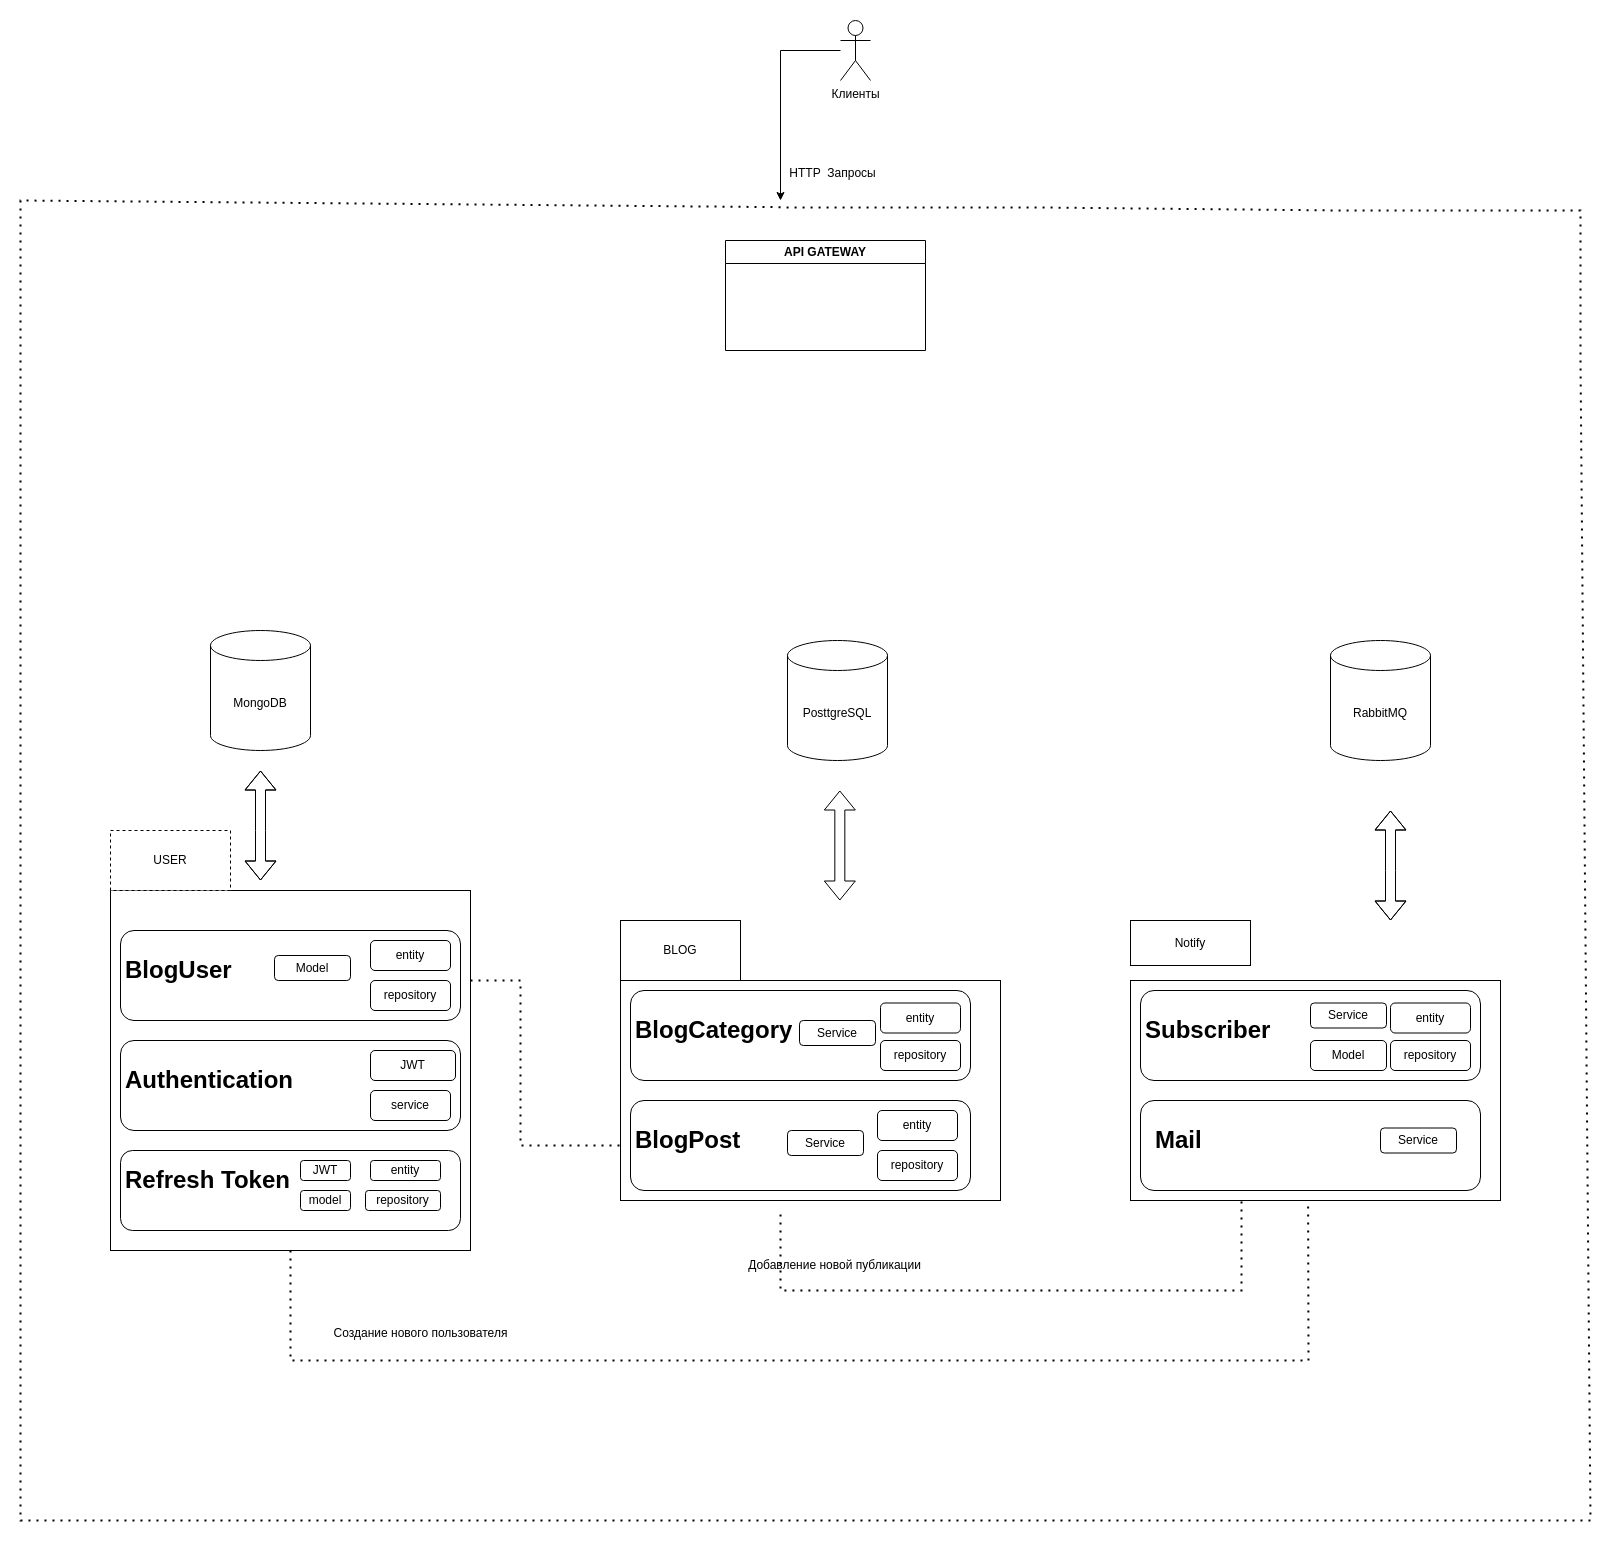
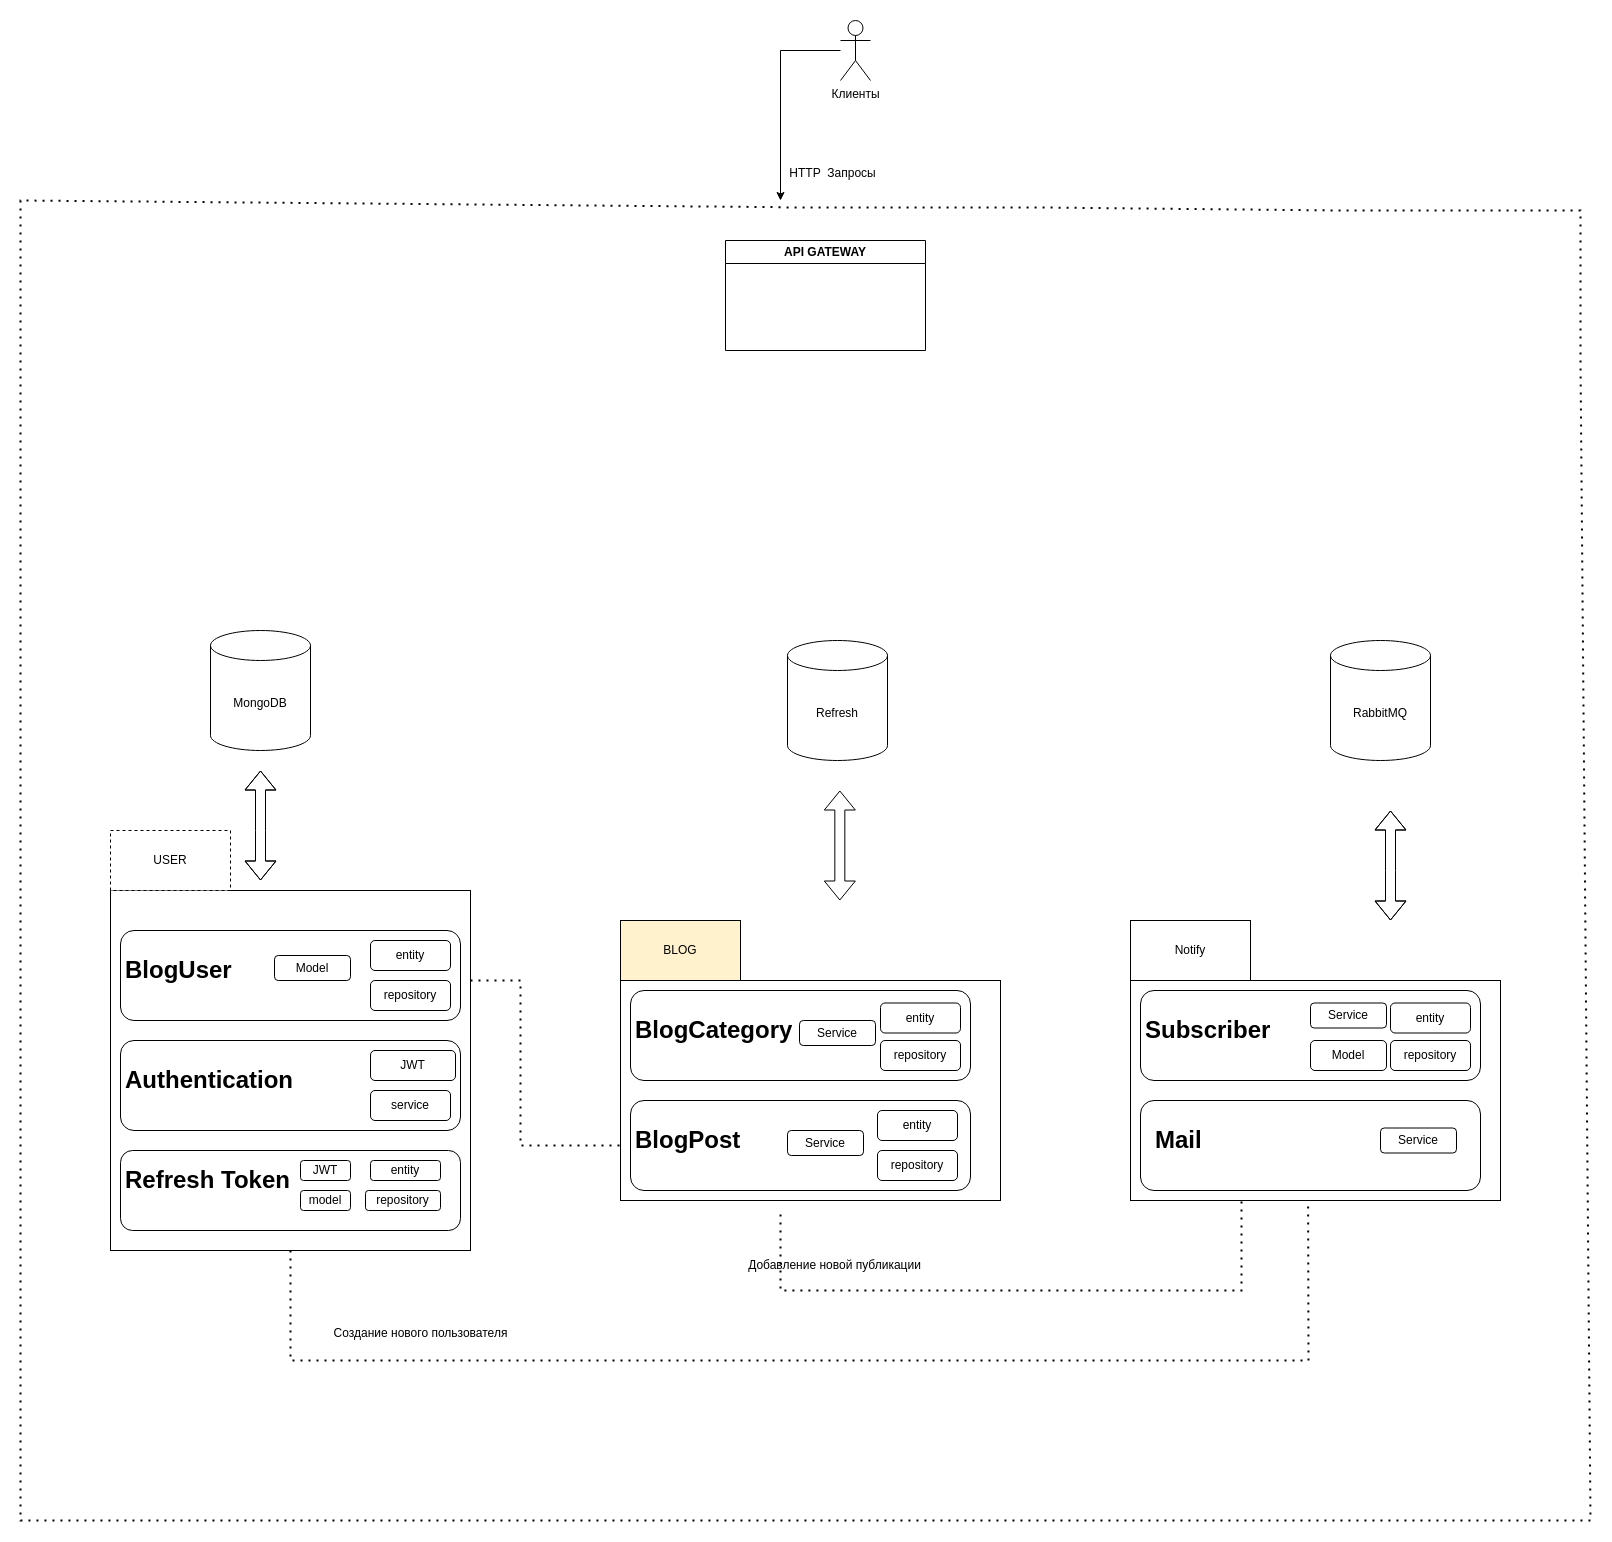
node "PosttgreSQL": label "PosttgreSQL" -> "Refresh"
node "Notify": size 120x45 -> 120x60
node "BLOG": fillcolor #ffffff -> #fff2cc
